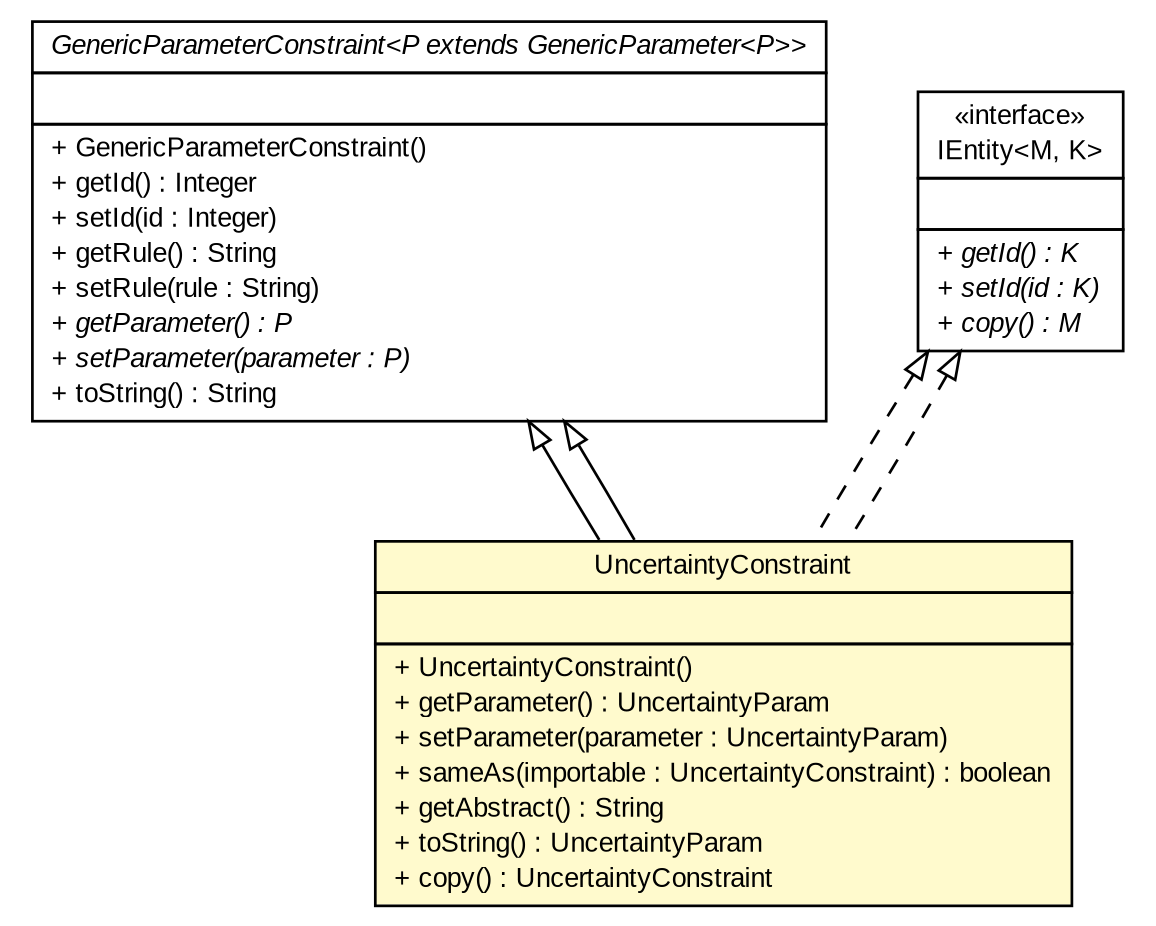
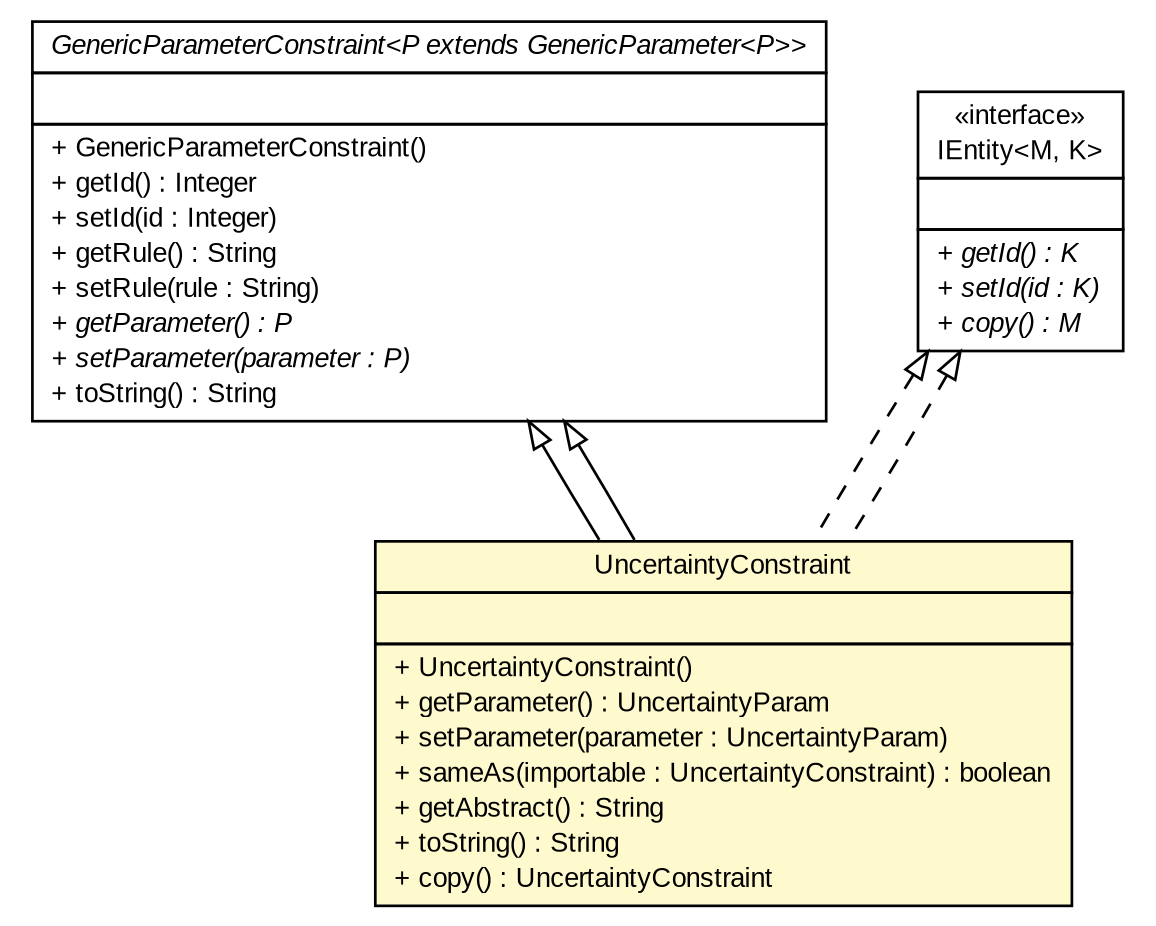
node "UncertaintyConstraint": text "+ toString() : UncertaintyParam" -> "+ toString() : String"
